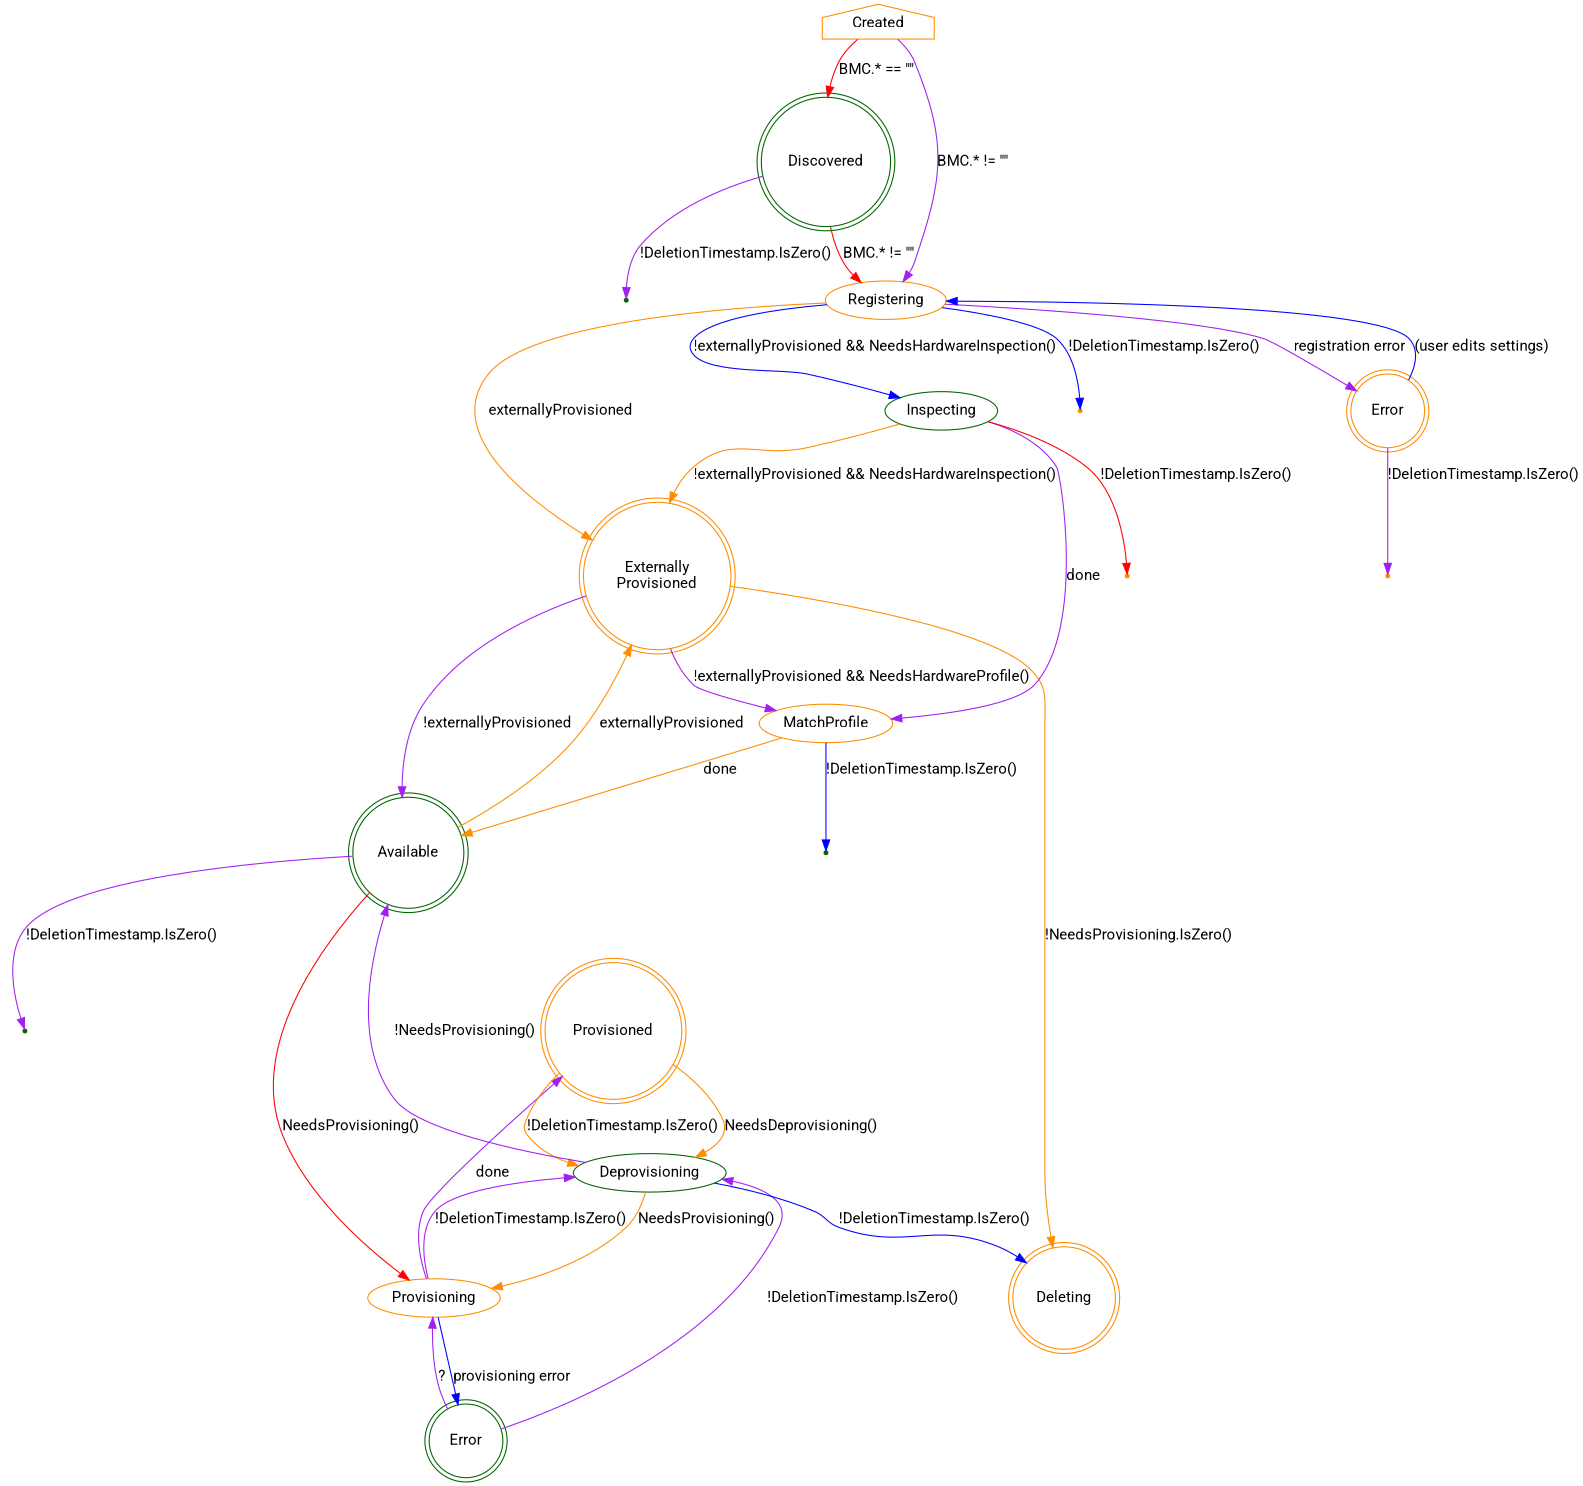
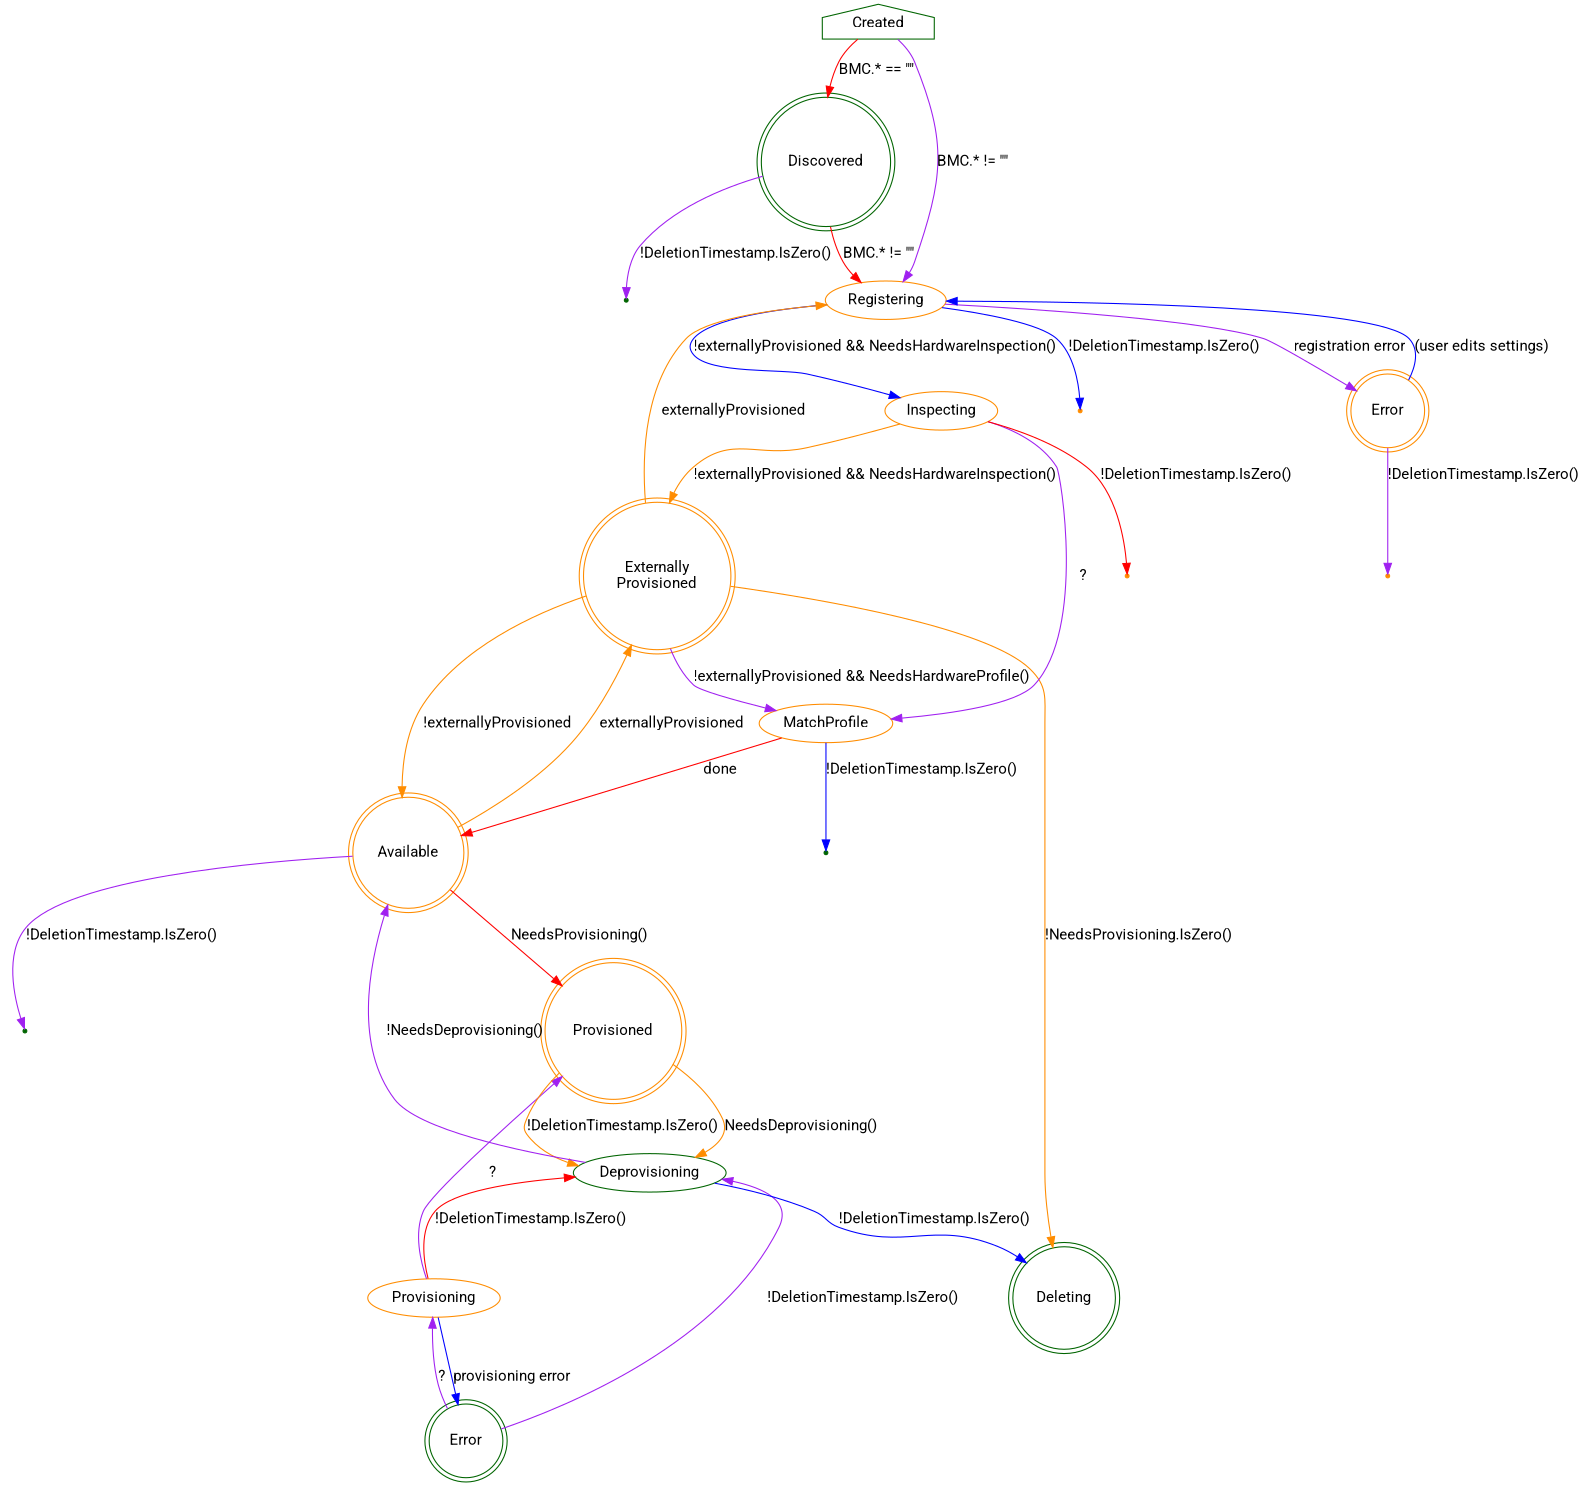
node "Created": color darkorange -> darkgreen
edge "Registering" -> "Externally Provisioned": reversed
node "Inspecting": color darkgreen -> darkorange
edge "Inspecting" -> "MatchProfile": label "done" -> "?"
edge "Externally Provisioned" -> "Available": color purple -> darkorange
edge "MatchProfile" -> "Available": color darkorange -> red
node "Available": color darkgreen -> darkorange
edge "Deprovisioning" -> "Available": label "!NeedsProvisioning()" -> "!NeedsDeprovisioning()"
edge "Available" -> "Provisioning": now "Available" -> "Provisioned"
edge "Provisioning" -> "Provisioned": label "done" -> "?"
edge "Provisioning" -> "Deprovisioning": color purple -> red
edge "Deprovisioning" -> "Provisioning": removed, label "NeedsProvisioning()"
node "Deleting": color darkorange -> darkgreen
